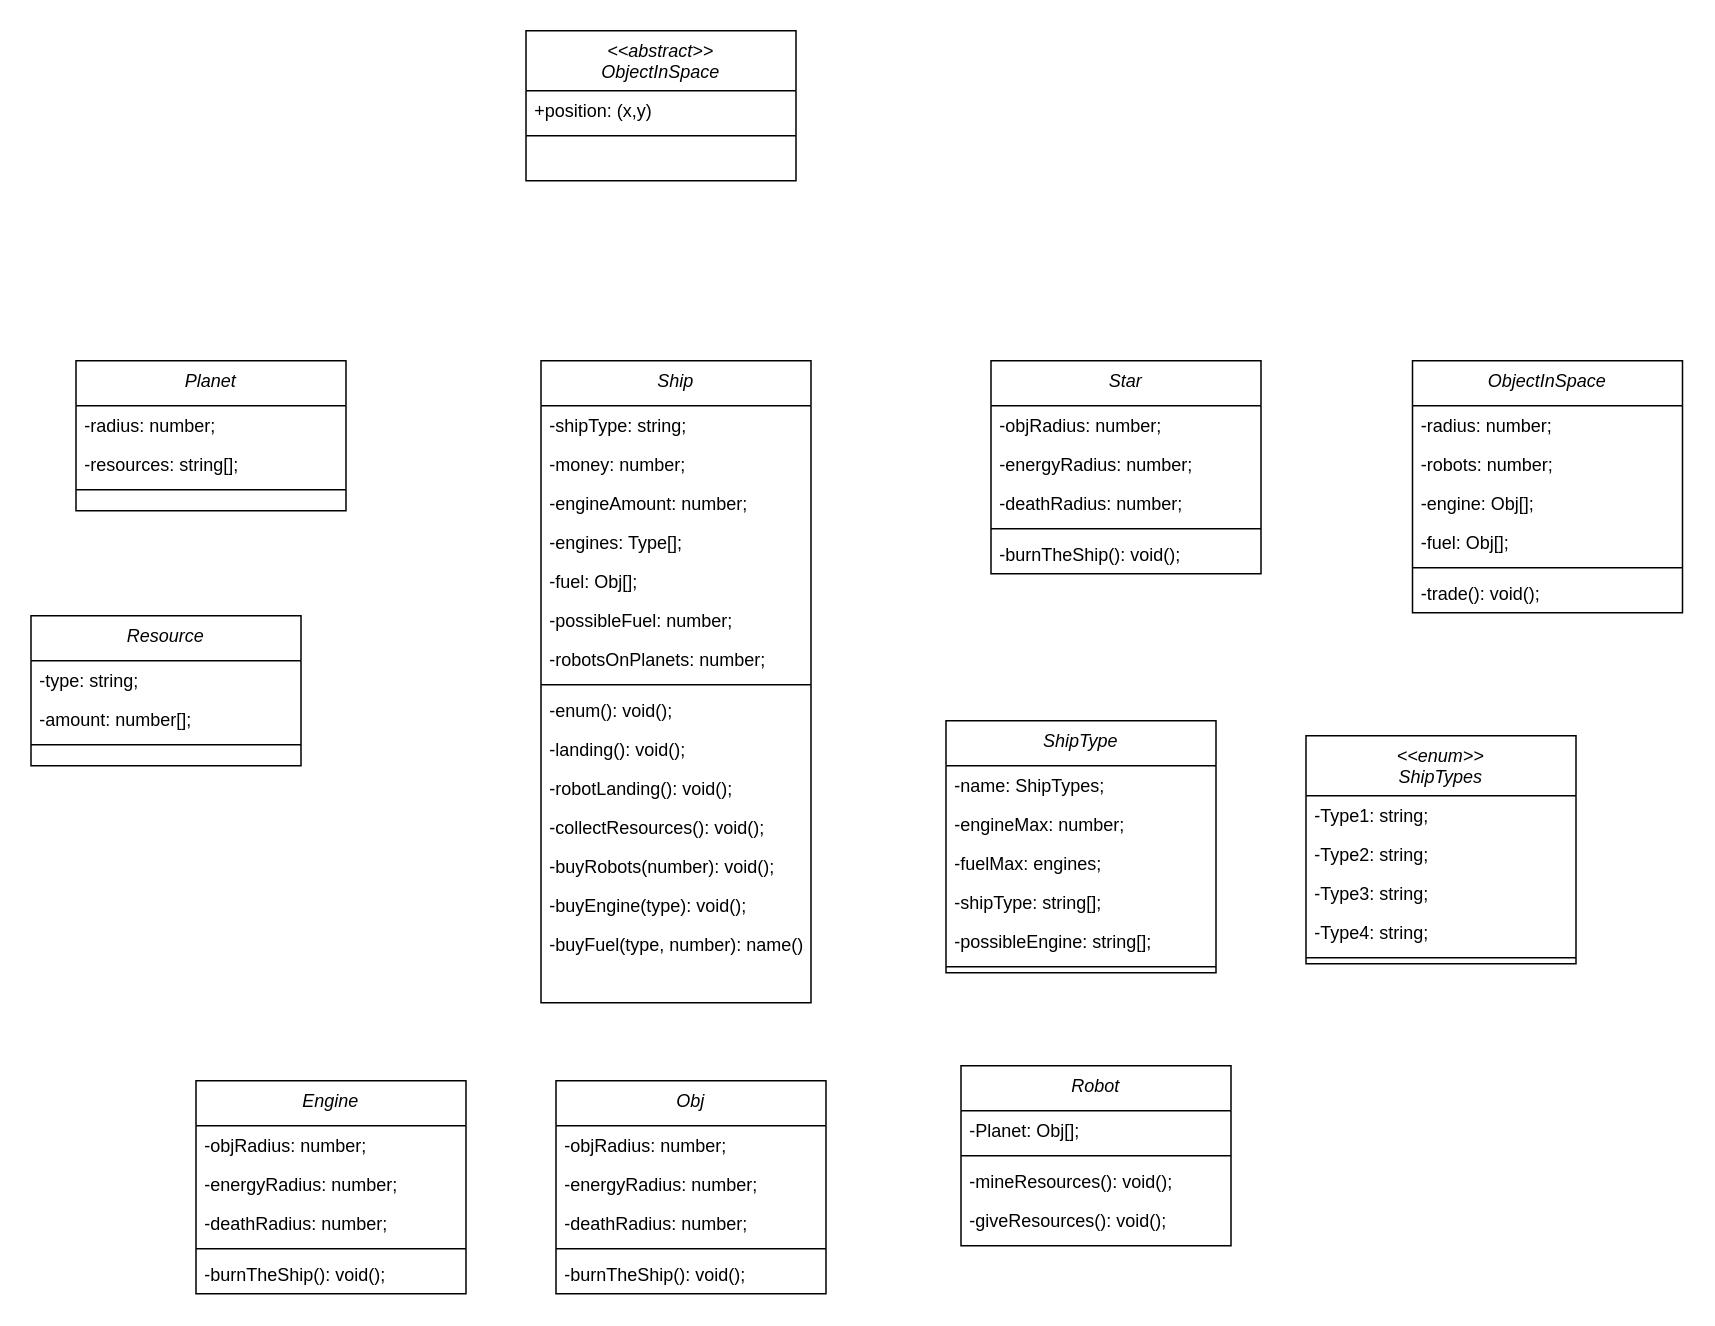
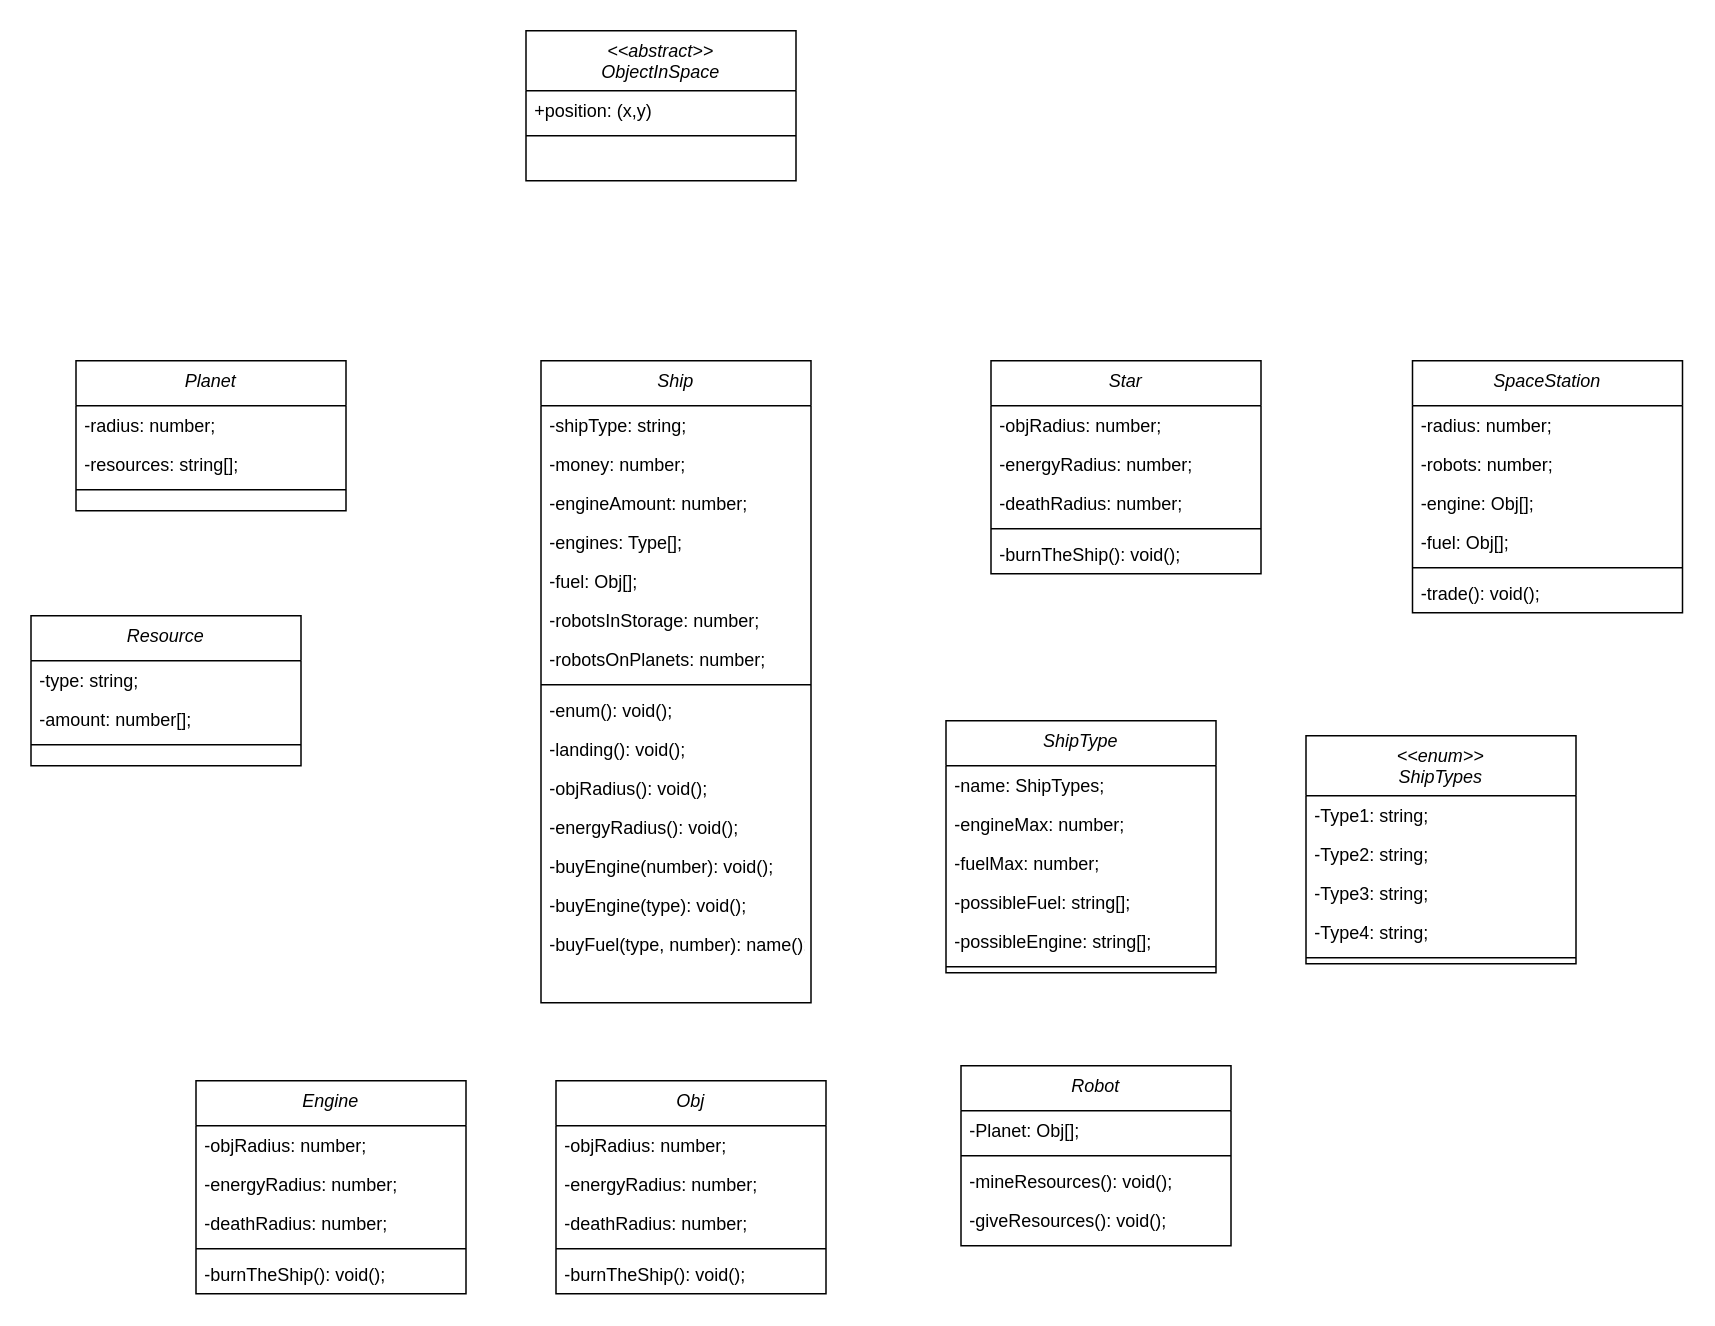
node "ObjectInSpace": label "ObjectInSpace" -> "SpaceStation"
node "-possibleFuel: number;": label "-possibleFuel: number;" -> "-robotsInStorage: number;"
node "-robotLanding(): void();": label "-robotLanding(): void();" -> "-objRadius(): void();"
node "-collectResources(): void();": label "-collectResources(): void();" -> "-energyRadius(): void();"
node "-fuelMax: engines;": label "-fuelMax: engines;" -> "-fuelMax: number;"
node "-buyRobots(number): void();": label "-buyRobots(number): void();" -> "-buyEngine(number): void();"
node "-shipType: string[];": label "-shipType: string[];" -> "-possibleFuel: string[];"
